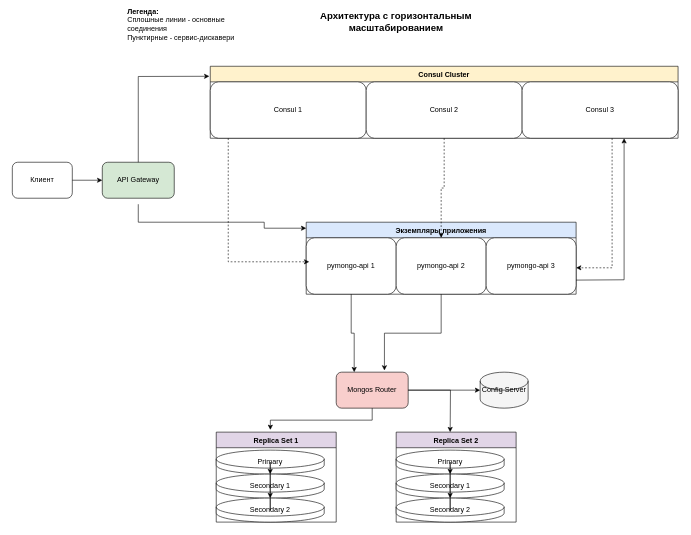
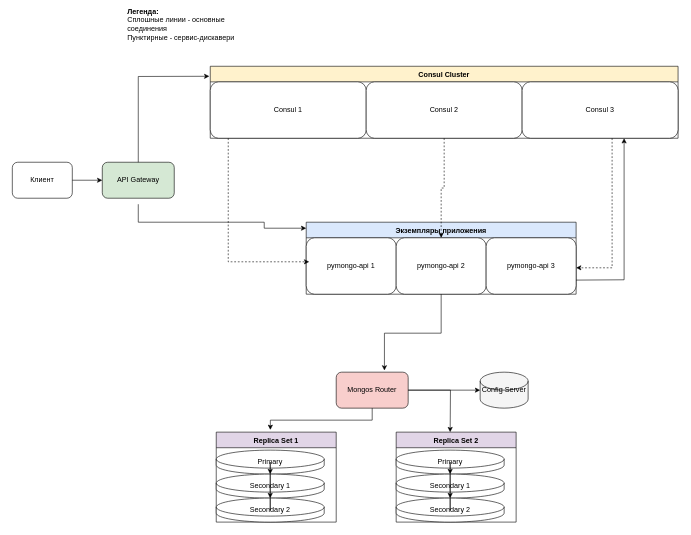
node "Архитектура с горизонтальным масштабированием": removed
edge "pymongo-api 1" -> "Mongos Router": removed
